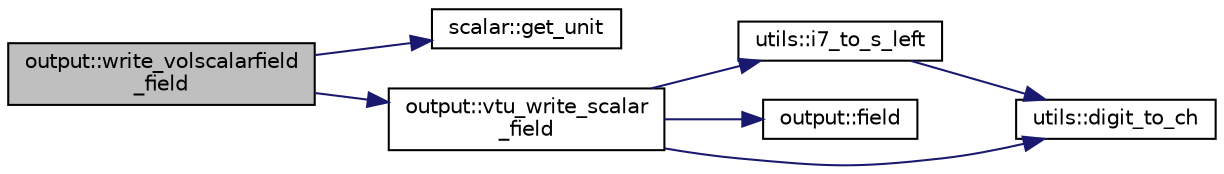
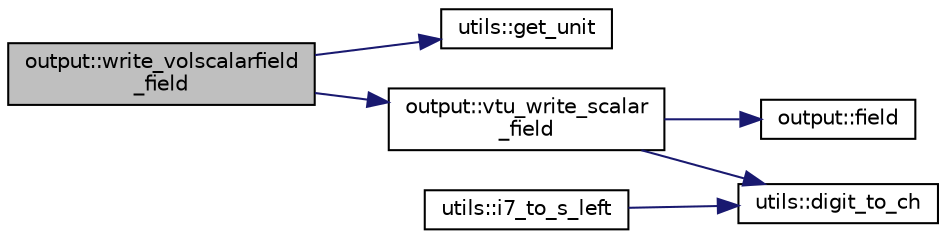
node "scalar::get_unit": label "scalar::get_unit" -> "utils::get_unit"
edge "output::vtu_write_scalar _field" -> "utils::i7_to_s_left": removed
